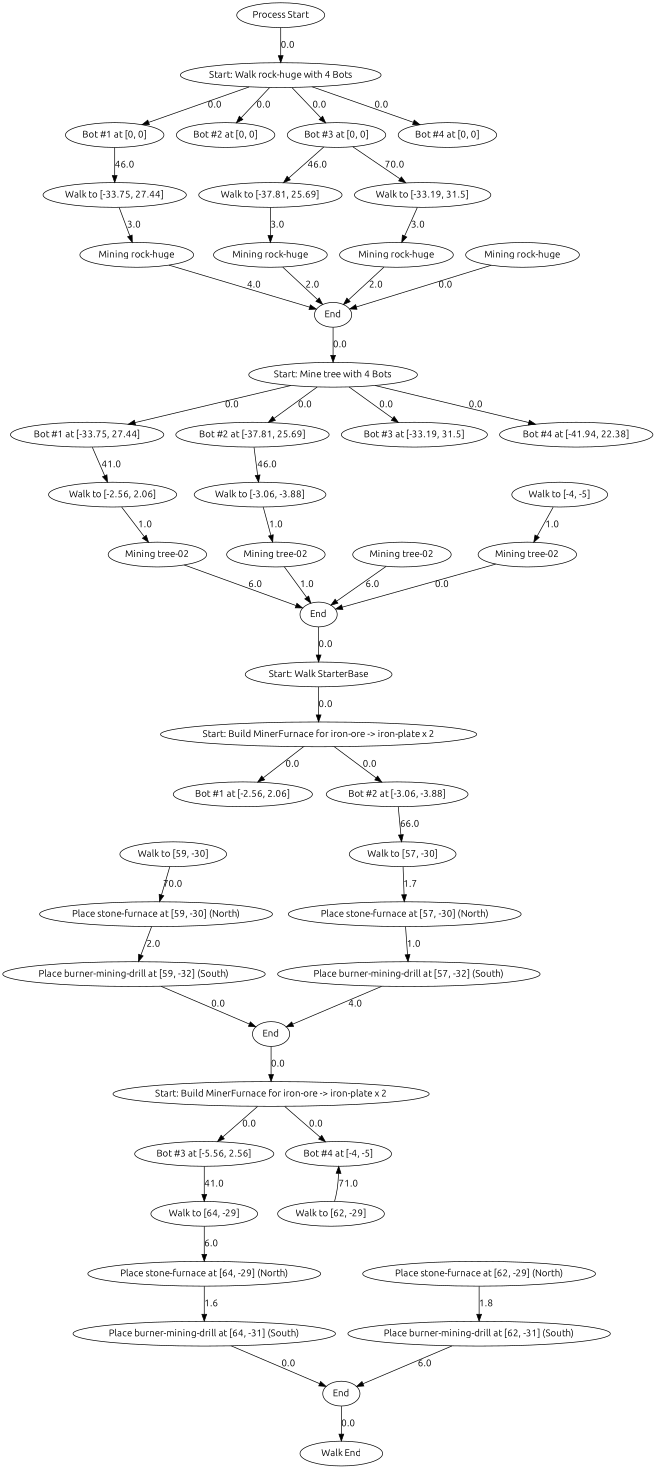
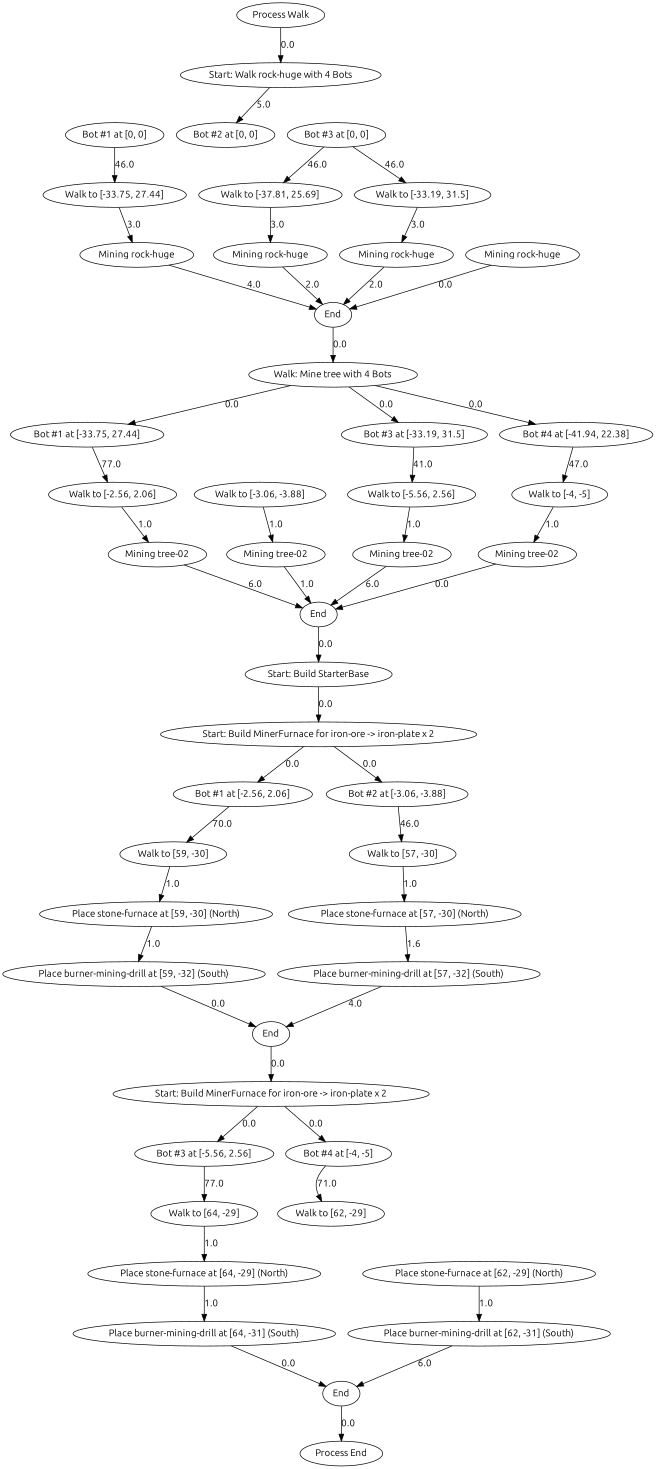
node "Process Start": label "Process Start" -> "Process Walk"
edge "Start: Walk rock-huge with 4 Bots" -> "Bot #3 at [0, 0]": removed, label "0.0"
edge "Start: Walk rock-huge with 4 Bots" -> "Bot #1 at [0, 0]": removed, label "0.0"
edge "Start: Walk rock-huge with 4 Bots" -> "Bot #2 at [0, 0]": label "0.0" -> "5.0"
node "Bot #4 at [0, 0]": removed
edge "Bot #3 at [0, 0]" -> "Walk to [-33.19, 31.5]": label "70.0" -> "46.0"
node "Start: Mine tree with 4 Bots": label "Start: Mine tree with 4 Bots" -> "Walk: Mine tree with 4 Bots"
node "Bot #2 at [-37.81, 25.69]": removed
edge "Bot #4 at [-41.94, 22.38]" -> "Walk to [-4, -5]": added, label "47.0"
edge "Bot #1 at [-33.75, 27.44]" -> "Walk to [-2.56, 2.06]": label "41.0" -> "77.0"
node "Walk to [-5.56, 2.56]": added
node "Start: Walk StarterBase": label "Start: Walk StarterBase" -> "Start: Build StarterBase"
edge "Bot #1 at [-2.56, 2.06]" -> "Walk to [59, -30]": added, label "70.0"
edge "Bot #2 at [-3.06, -3.88]" -> "Walk to [57, -30]": label "66.0" -> "46.0"
edge "Walk to [59, -30]" -> "Place stone-furnace at [59, -30] (North)": label "70.0" -> "1.0"
edge "Walk to [57, -30]" -> "Place stone-furnace at [57, -30] (North)": label "1.7" -> "1.0"
edge "Place stone-furnace at [59, -30] (North)" -> "Place burner-mining-drill at [59, -32] (South)": label "2.0" -> "1.0"
edge "Place stone-furnace at [57, -30] (North)" -> "Place burner-mining-drill at [57, -32] (South)": label "1.0" -> "1.6"
edge "Bot #3 at [-5.56, 2.56]" -> "Walk to [64, -29]": label "41.0" -> "77.0"
edge "Walk to [62, -29]" -> "Bot #4 at [-4, -5]": reversed
edge "Walk to [64, -29]" -> "Place stone-furnace at [64, -29] (North)": label "6.0" -> "1.0"
edge "Place stone-furnace at [64, -29] (North)" -> "Place burner-mining-drill at [64, -31] (South)": label "1.6" -> "1.0"
edge "Place stone-furnace at [62, -29] (North)" -> "Place burner-mining-drill at [62, -31] (South)": label "1.8" -> "1.0"
node "Walk End": label "Walk End" -> "Process End"
